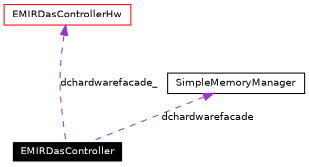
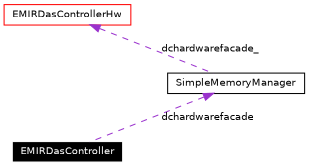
edge "EMIRDasController" -> "EMIRDasControllerHw": now "SimpleMemoryManager" -> "EMIRDasControllerHw"
